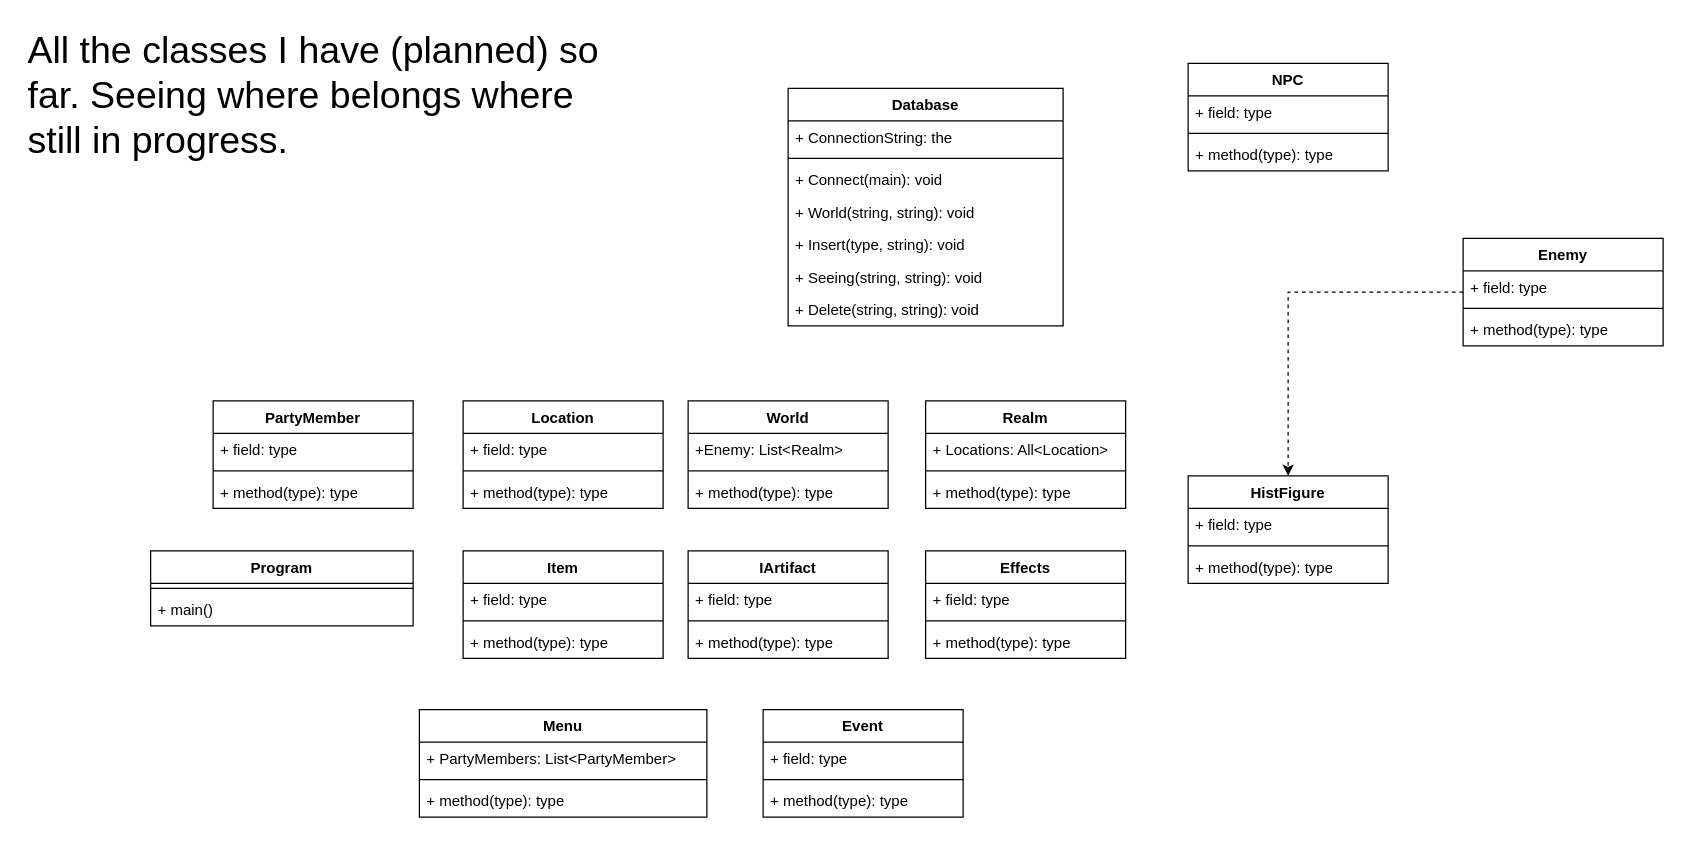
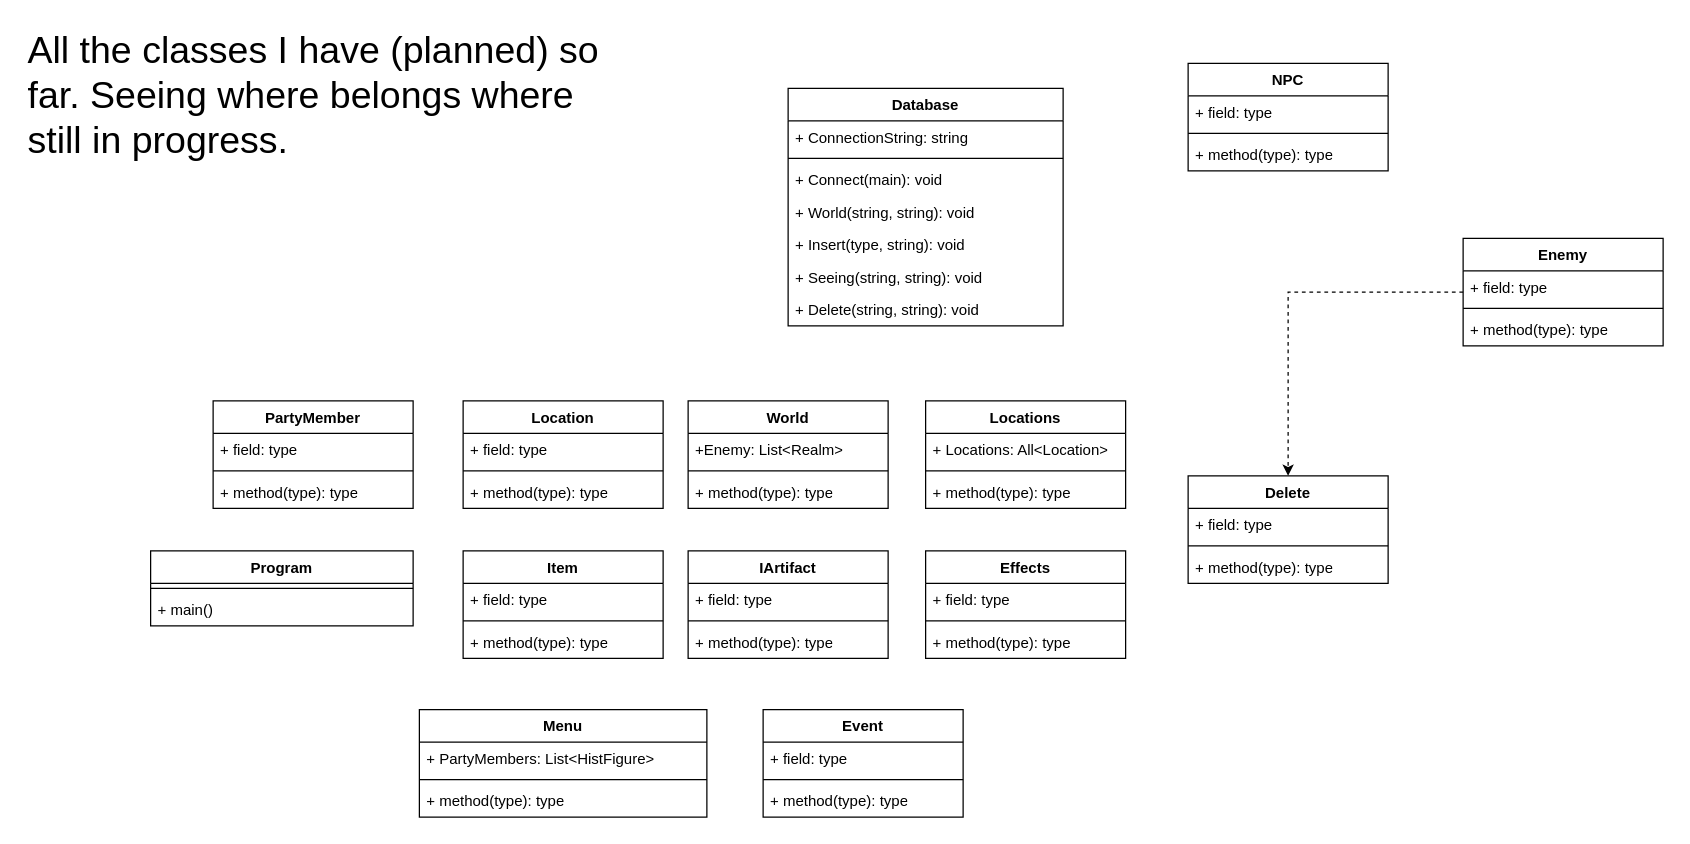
node "+ ConnectionString: the": label "+ ConnectionString: the" -> "+ ConnectionString: string"
node "Realm": label "Realm" -> "Locations"
node "HistFigure": label "HistFigure" -> "Delete"
node "+ PartyMembers: List<PartyMember>": label "+ PartyMembers: List<PartyMember>" -> "+ PartyMembers: List<HistFigure>"
